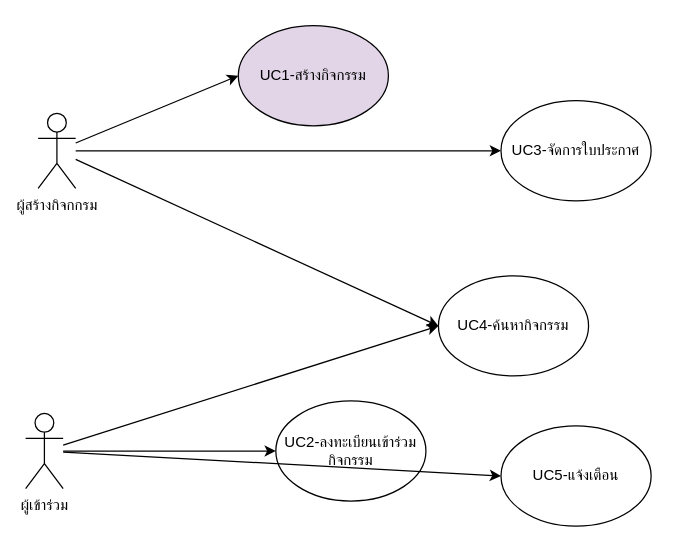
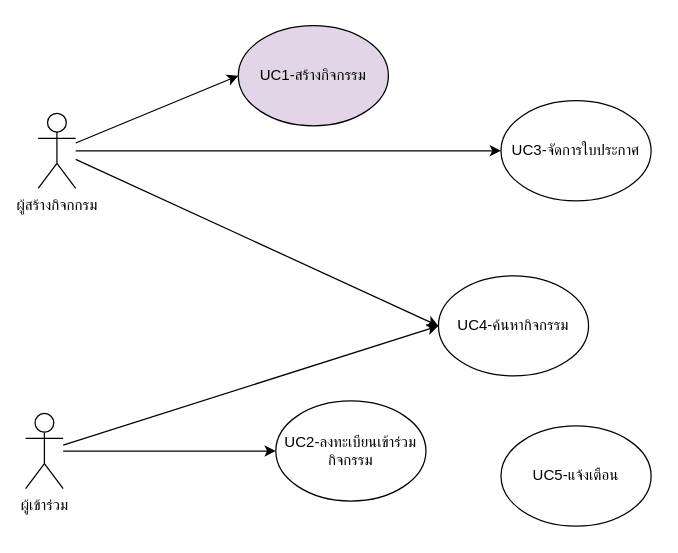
edge "ผู้เข้าร่วม" -> "UC5-แจ้งเตือน": removed
